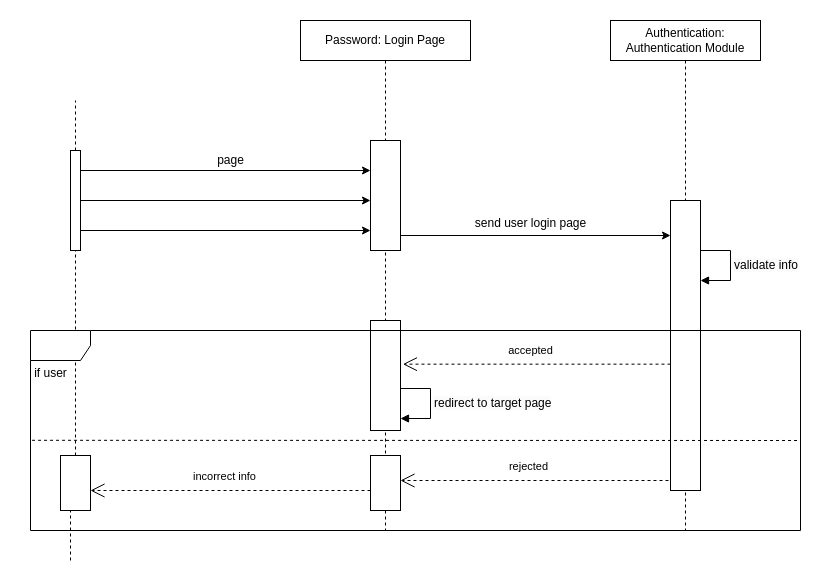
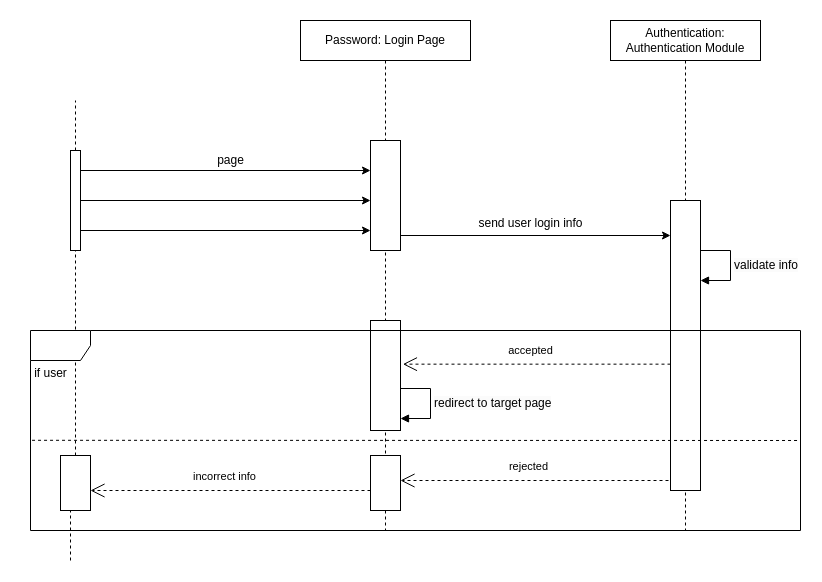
node "send user login page": label "send user login page" -> "send user login info"
